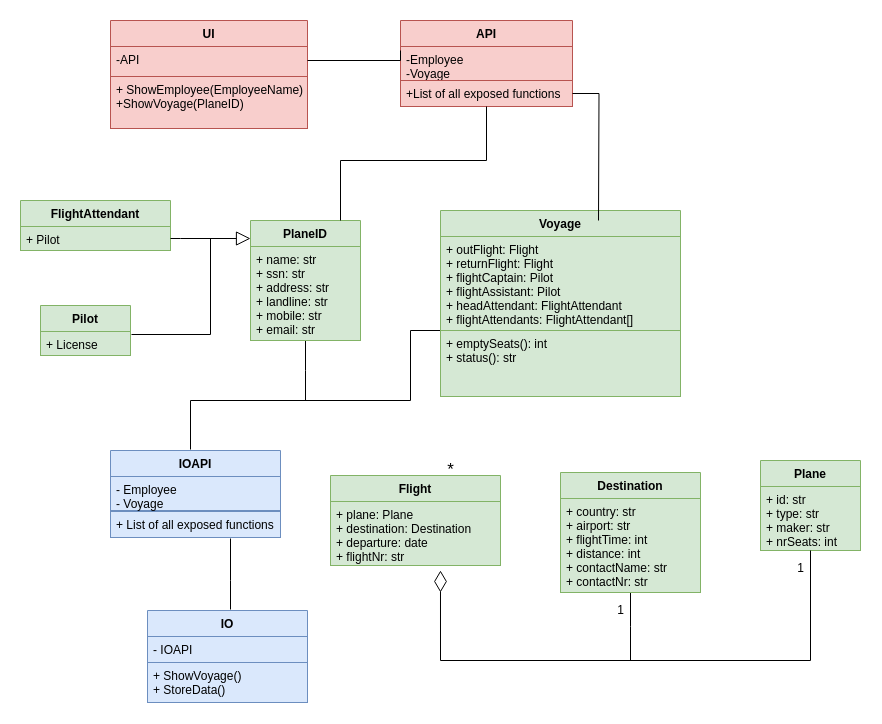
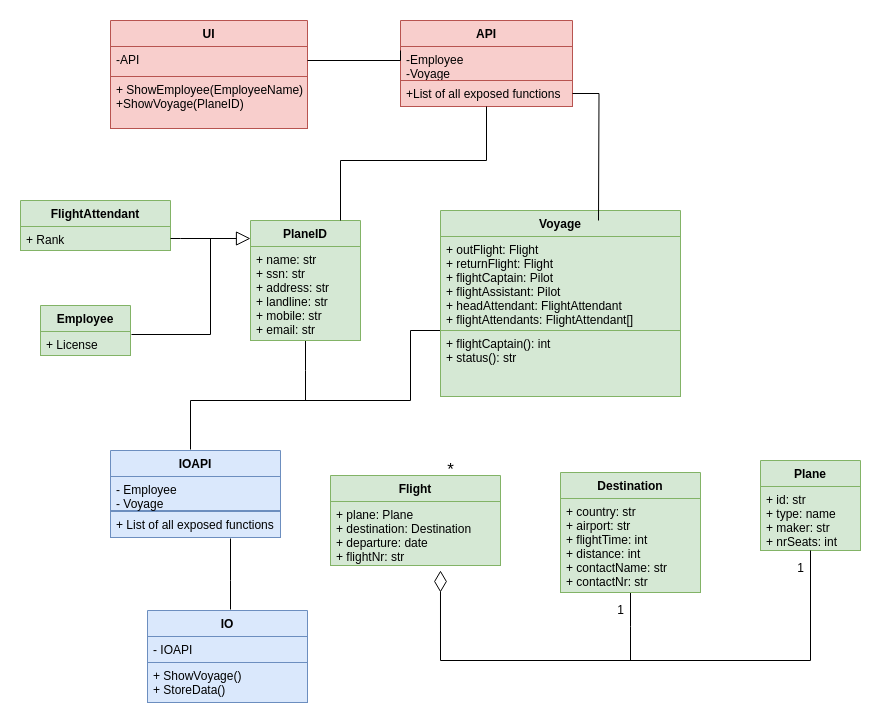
node "+ Pilot": label "+ Pilot" -> "+ Rank"
node "Pilot": label "Pilot" -> "Employee"
node "+ emptySeats(): int + status(): str": label "+ emptySeats(): int + status(): str" -> "+ flightCaptain(): int + status(): str"
node "+ id: str + type: str + maker: str + nrSeats: int": label "+ id: str + type: str + maker: str + nrSeats: int" -> "+ id: str + type: name + maker: str + nrSeats: int"
